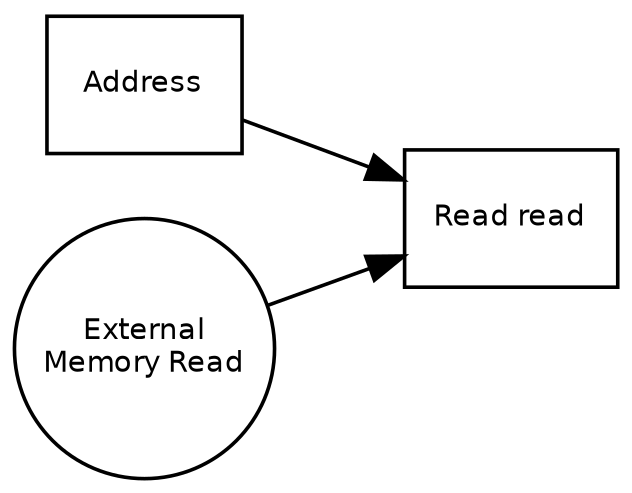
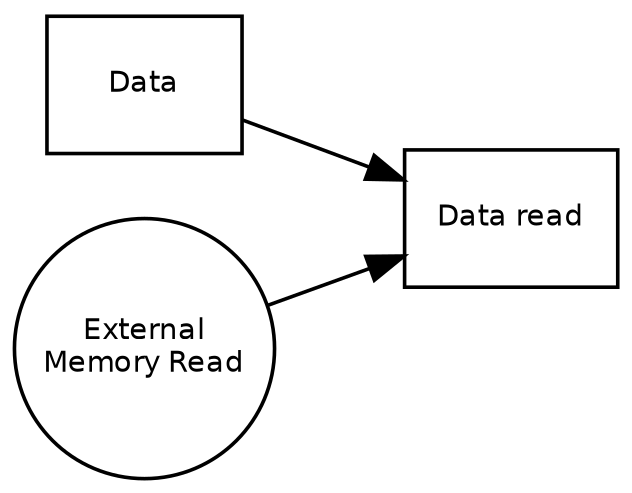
node "Address": label "Address" -> "Data"
node "Read read": label "Read read" -> "Data read"
